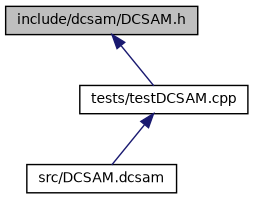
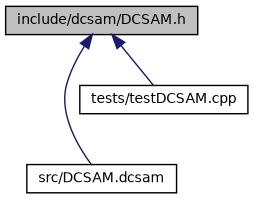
edge "src/DCSAM.dcsam" -> "tests/testDCSAM.cpp": now "src/DCSAM.dcsam" -> "include/dcsam/DCSAM.h"
